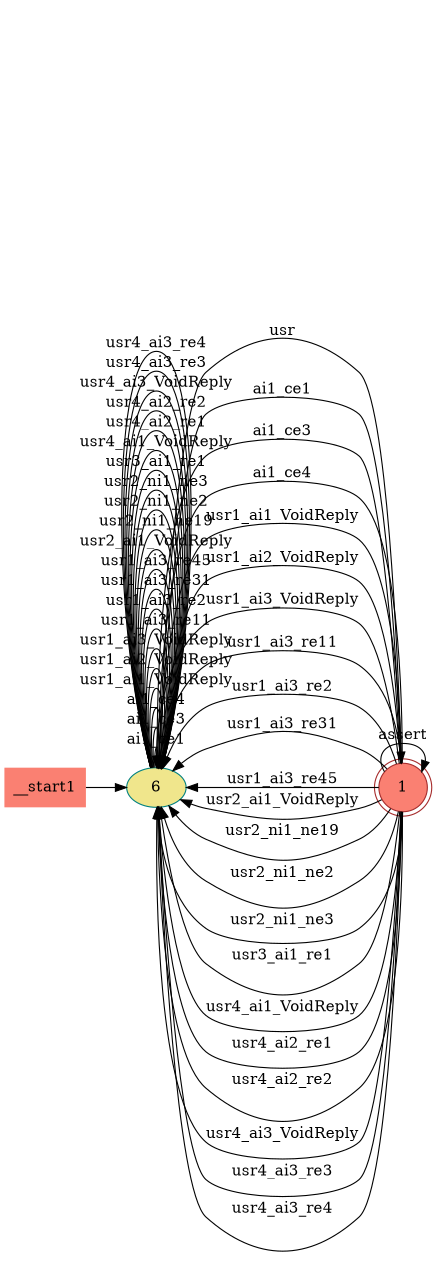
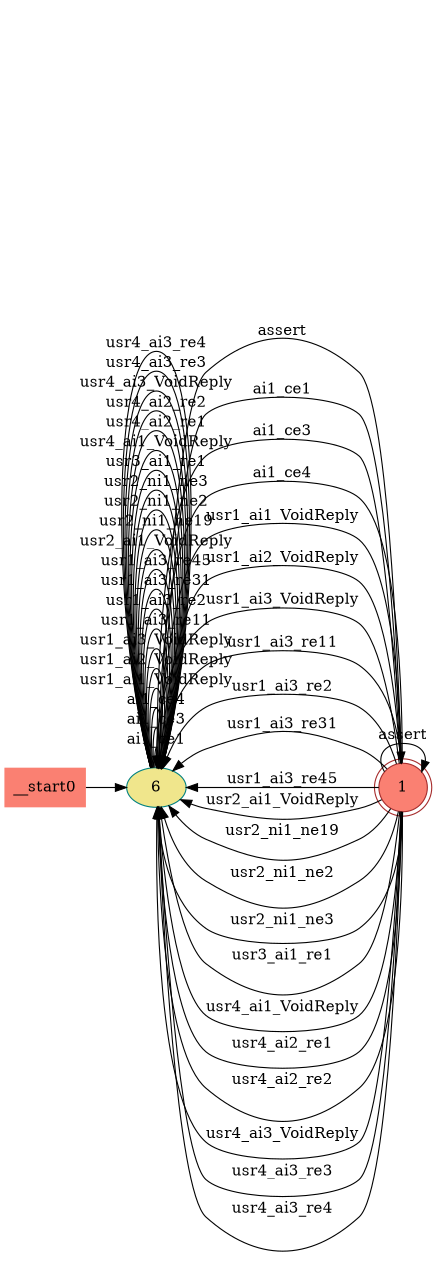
edge "6" -> "1": label "usr" -> "assert"
node "__start1": label "__start1" -> "__start0"
